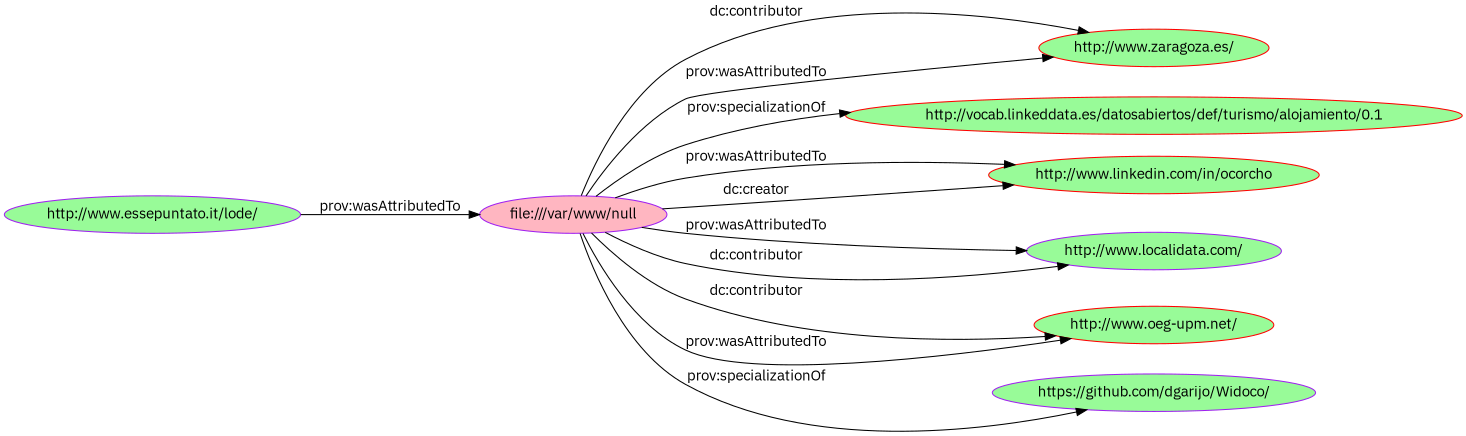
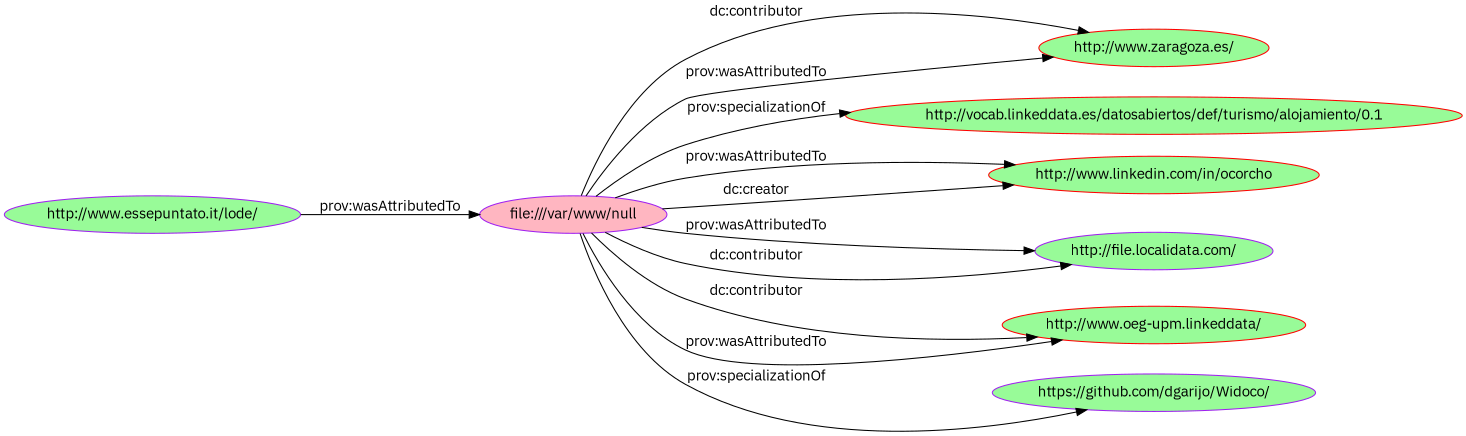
node "http://www.localidata.com/": label "http://www.localidata.com/" -> "http://file.localidata.com/"
node "http://www.oeg-upm.net/": label "http://www.oeg-upm.net/" -> "http://www.oeg-upm.linkeddata/"
